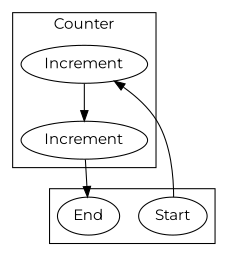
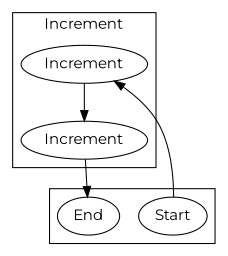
cluster "Counter": label "Counter" -> "Increment"
